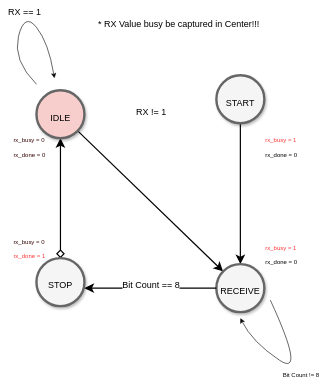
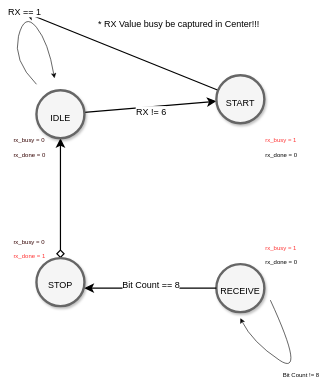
node "RX != 1": label "RX != 1" -> "RX != 6"
node "IDLE": fillcolor #f8cecc -> #f5f5f5
edge "START" -> "RECEIVE": now "START" -> "RX == 1"
edge "IDLE" -> "RECEIVE": now "IDLE" -> "START"
